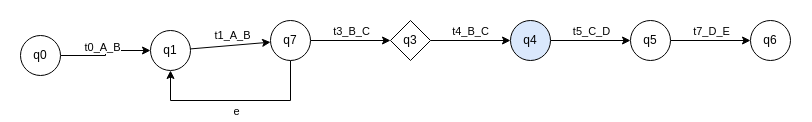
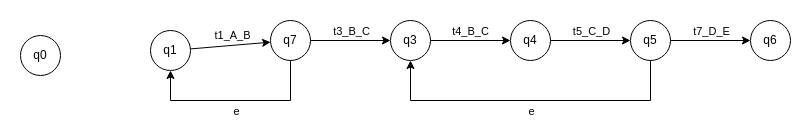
node "q3": shape diamond -> ellipse
node "q4": fillcolor #dae8fc -> #ffffff
edge "q0" -> "q1": removed, label "t0_A_B"
edge "q5" -> "q3": added, label "e"
